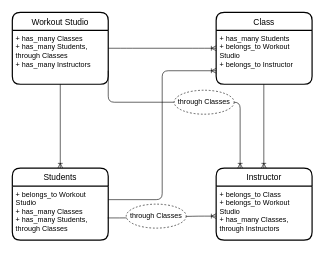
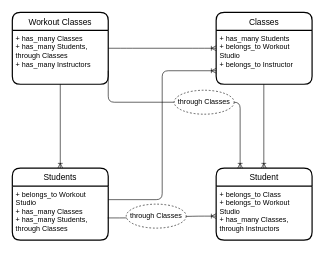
node "Workout Studio": label "Workout Studio" -> "Workout Classes"
node "Class": label "Class" -> "Classes"
node "Instructor": label "Instructor" -> "Student"
